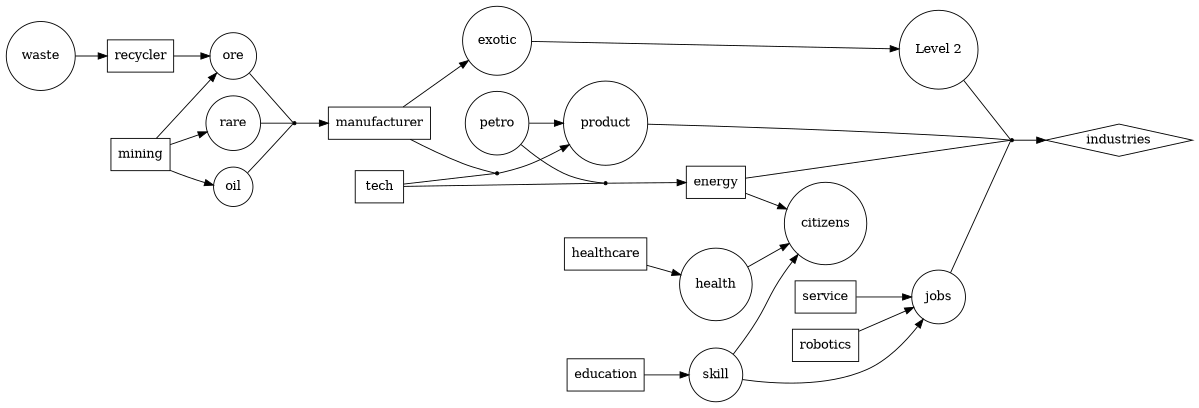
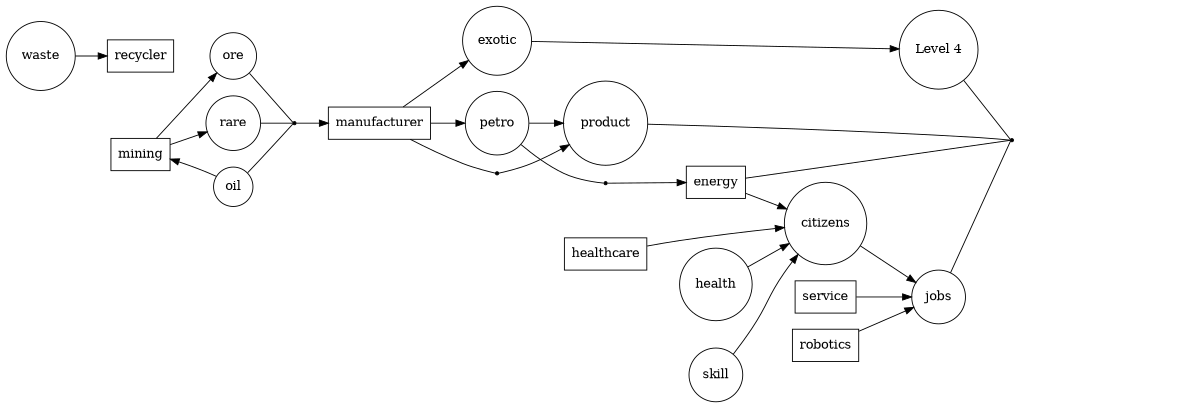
node "Level 2": label "Level 2" -> "Level 4"
edge "recycler" -> "ore": removed
edge "manufacturer" -> "petro": added
node "industries": removed
edge "mining" -> "oil": reversed
node "tech": removed
edge "healthcare" -> "health": now "healthcare" -> "citizens"
node "education": removed
edge "skill" -> "jobs": now "citizens" -> "jobs"
